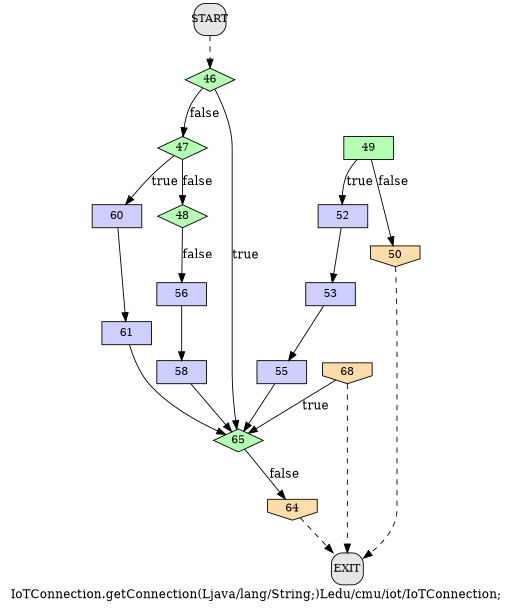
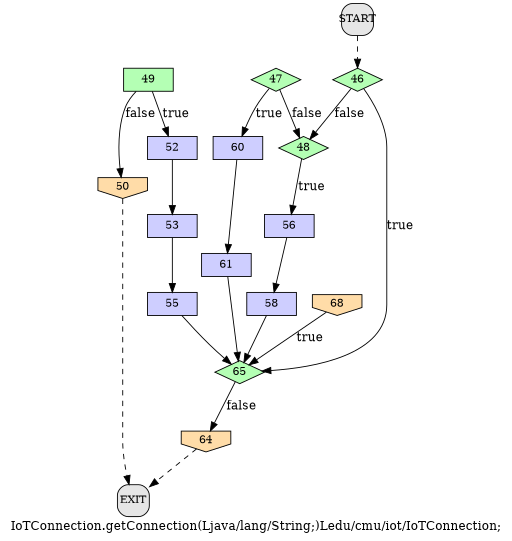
edge "46" -> "47": now "46" -> "48"
edge "48" -> "56": label "false" -> "true"
edge "68" -> "EXIT": removed
